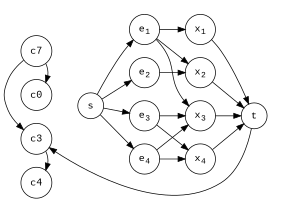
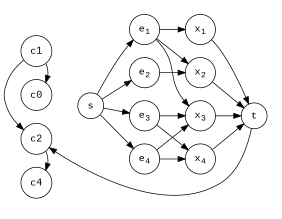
node "c7": label "c7" -> "c1"
node "c3": label "c3" -> "c2"
